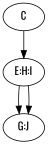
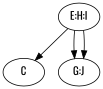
edge "C" -> "E:H:I": reversed
